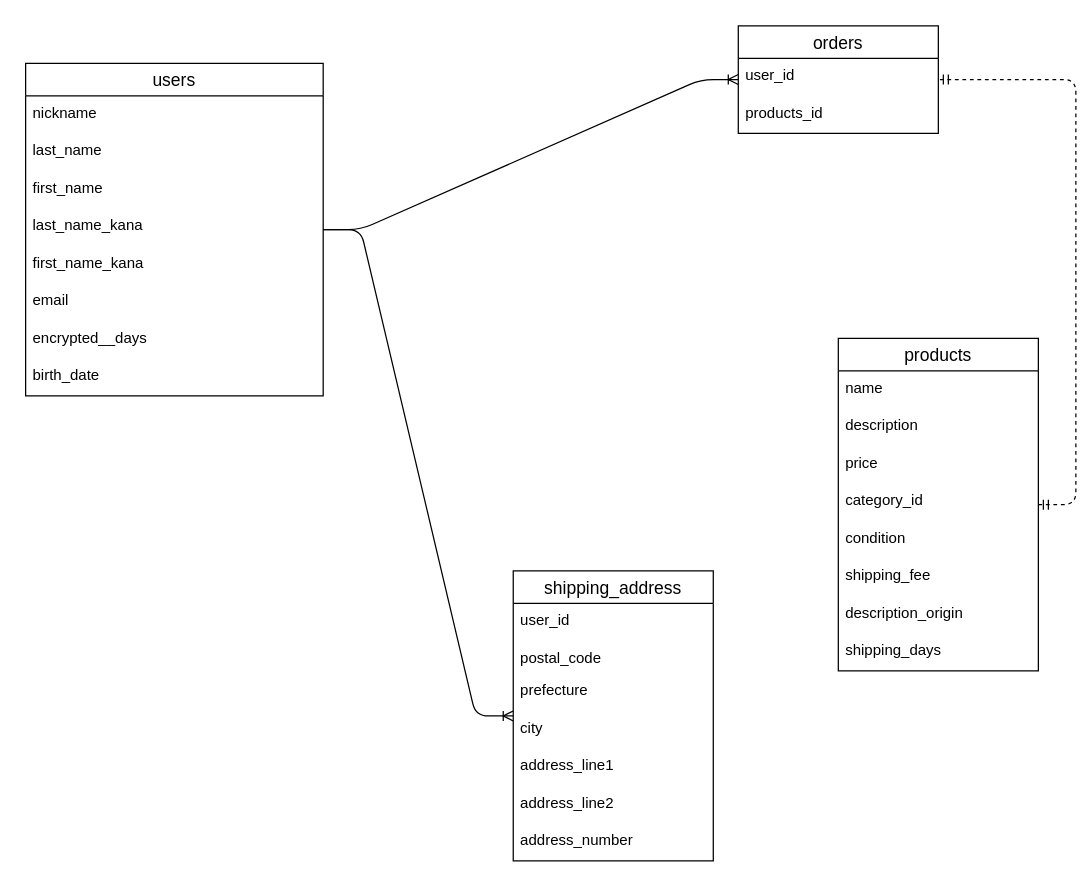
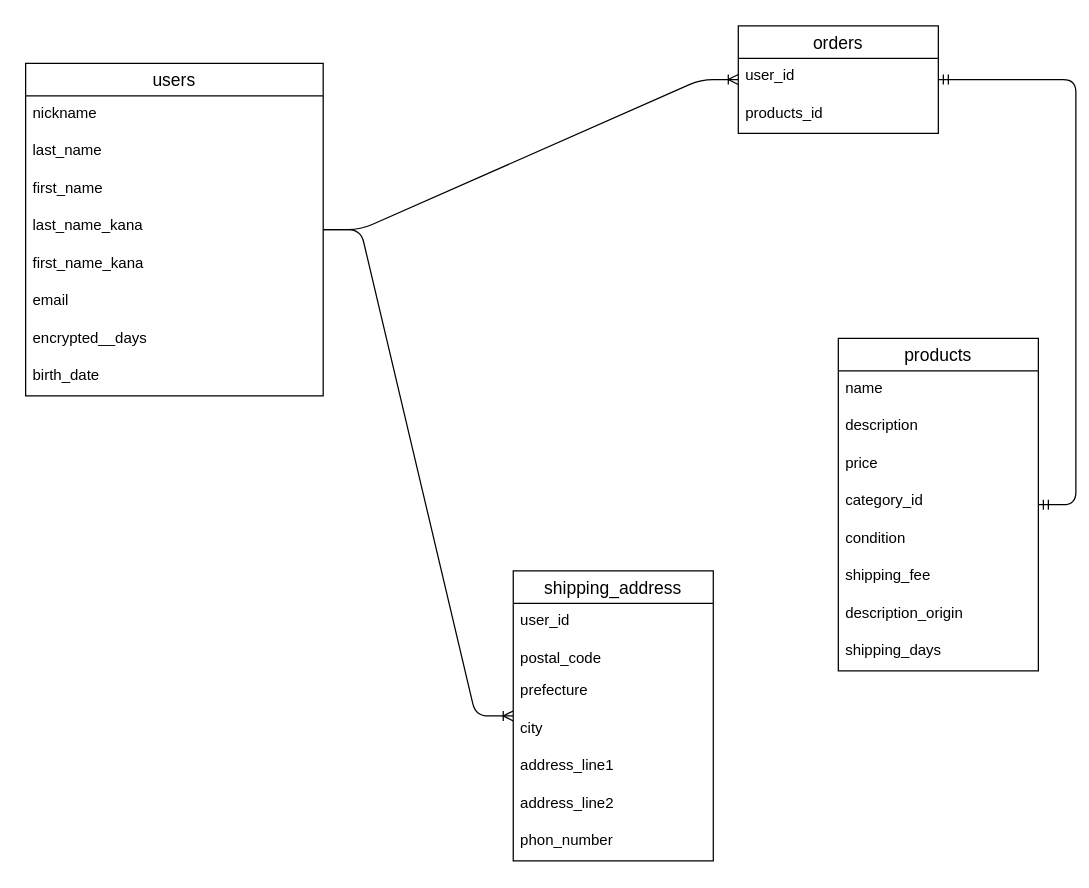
edge "orders" -- "products": style dashed -> solid
node "address_number": label "address_number" -> "phon_number"
